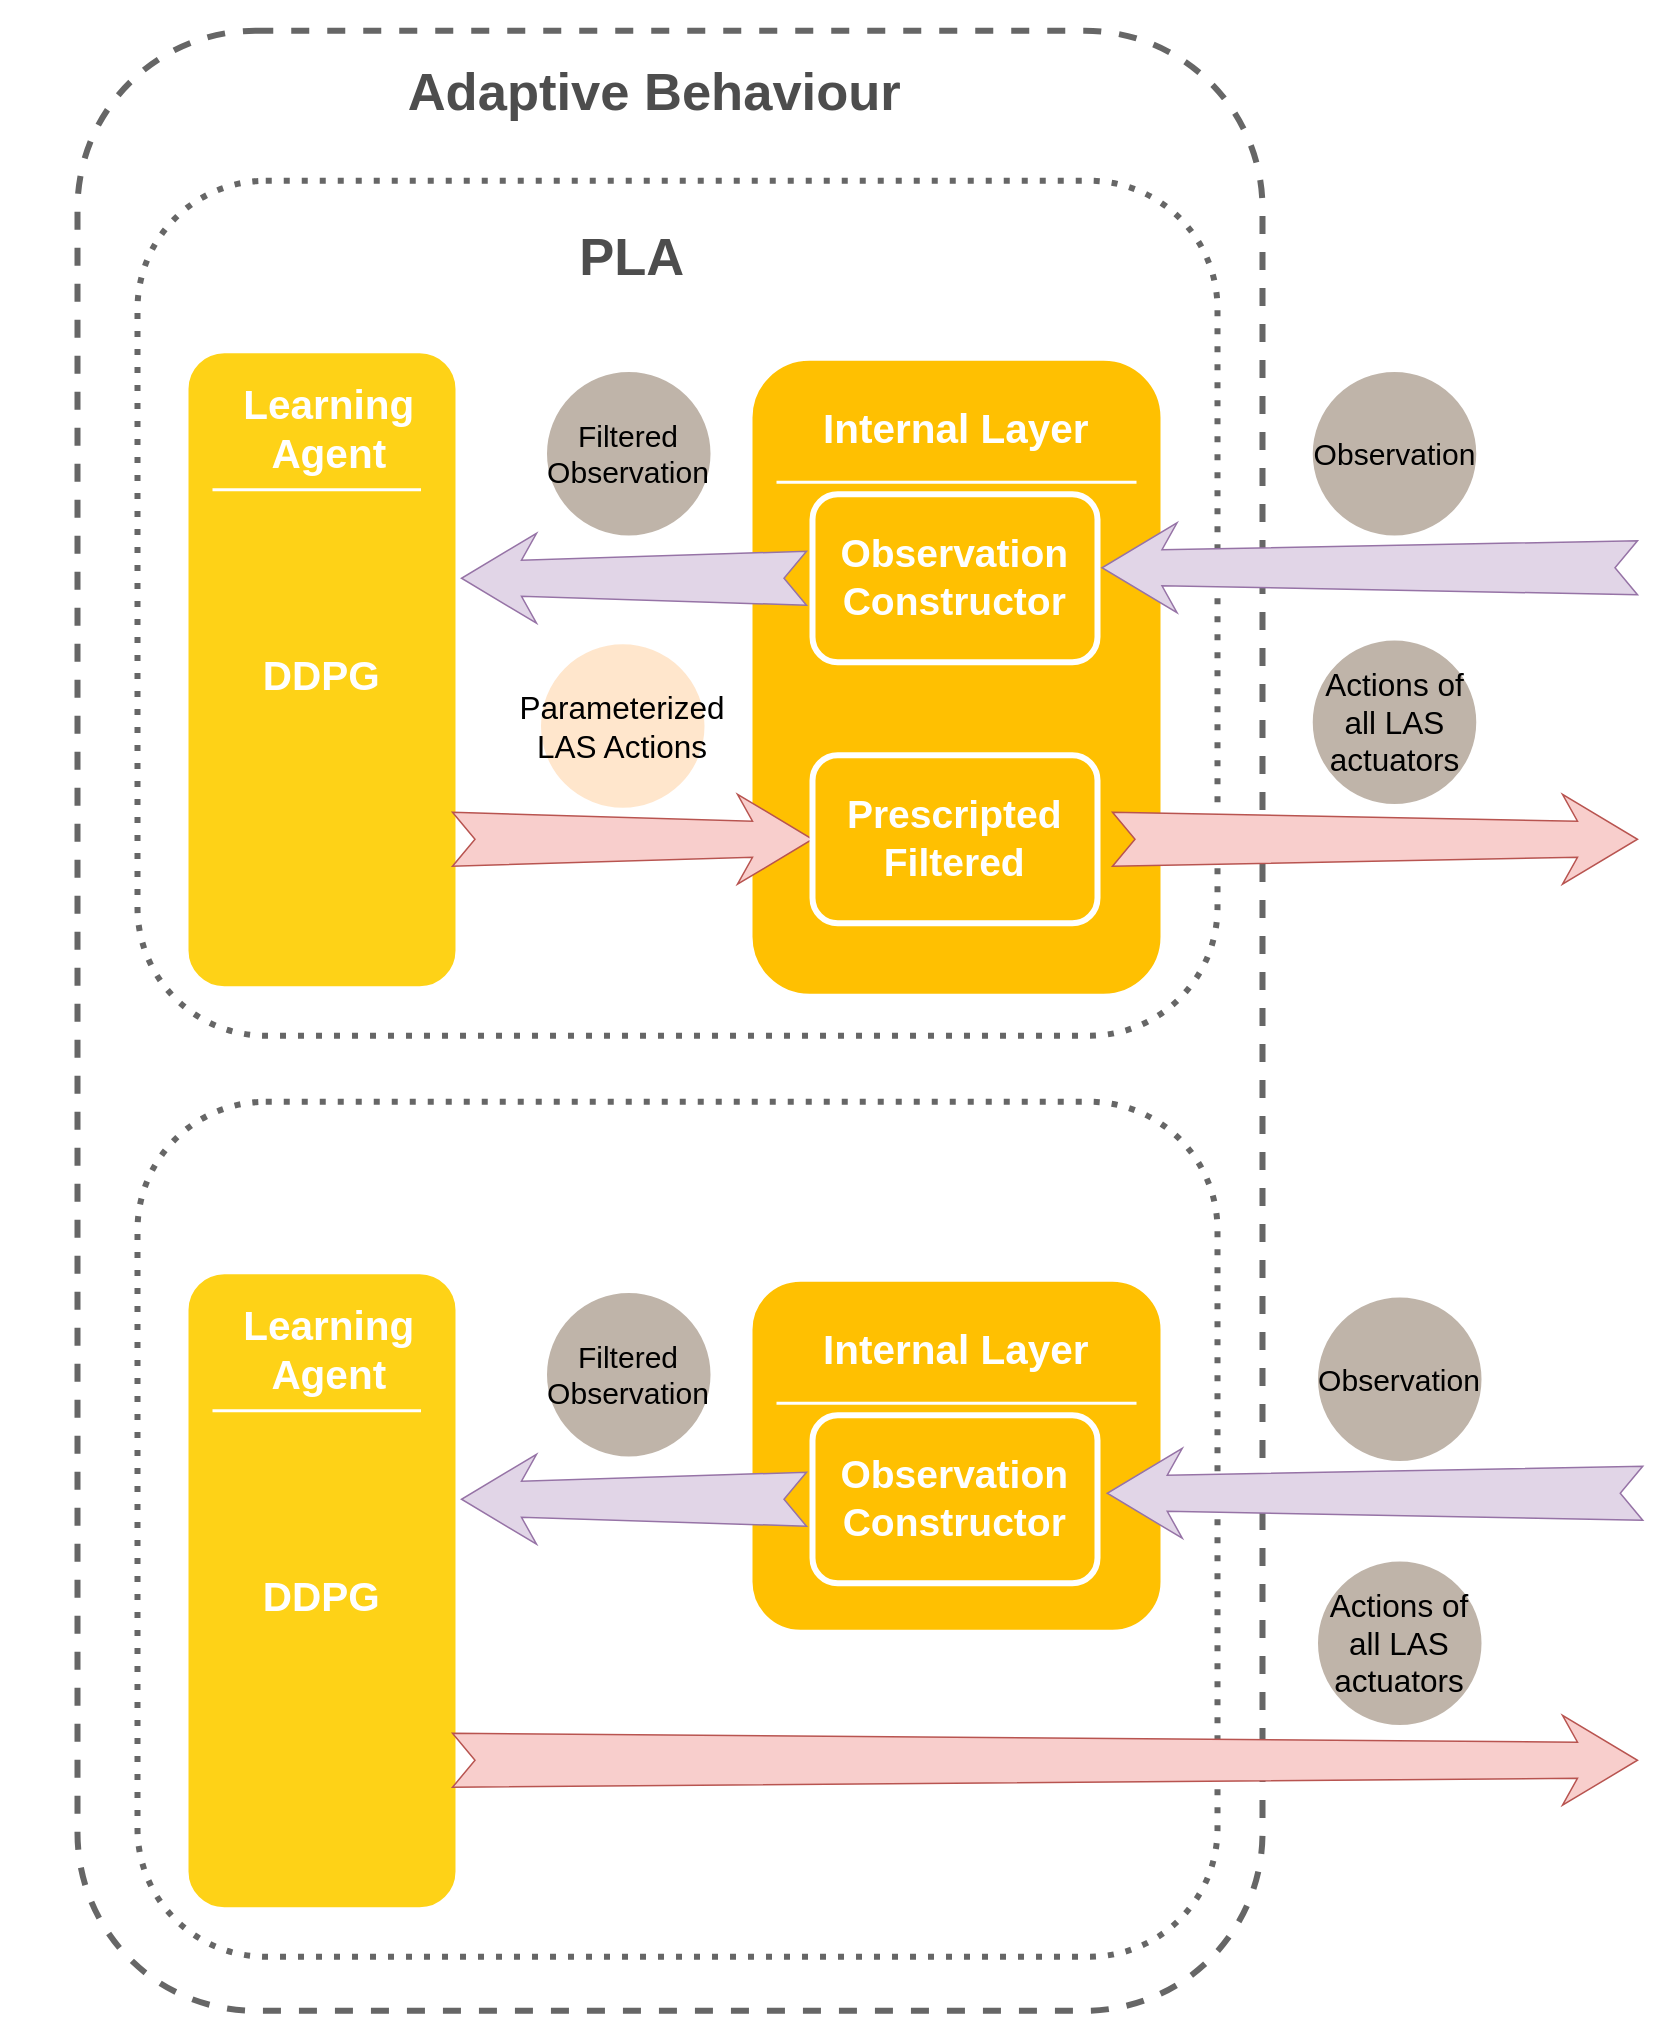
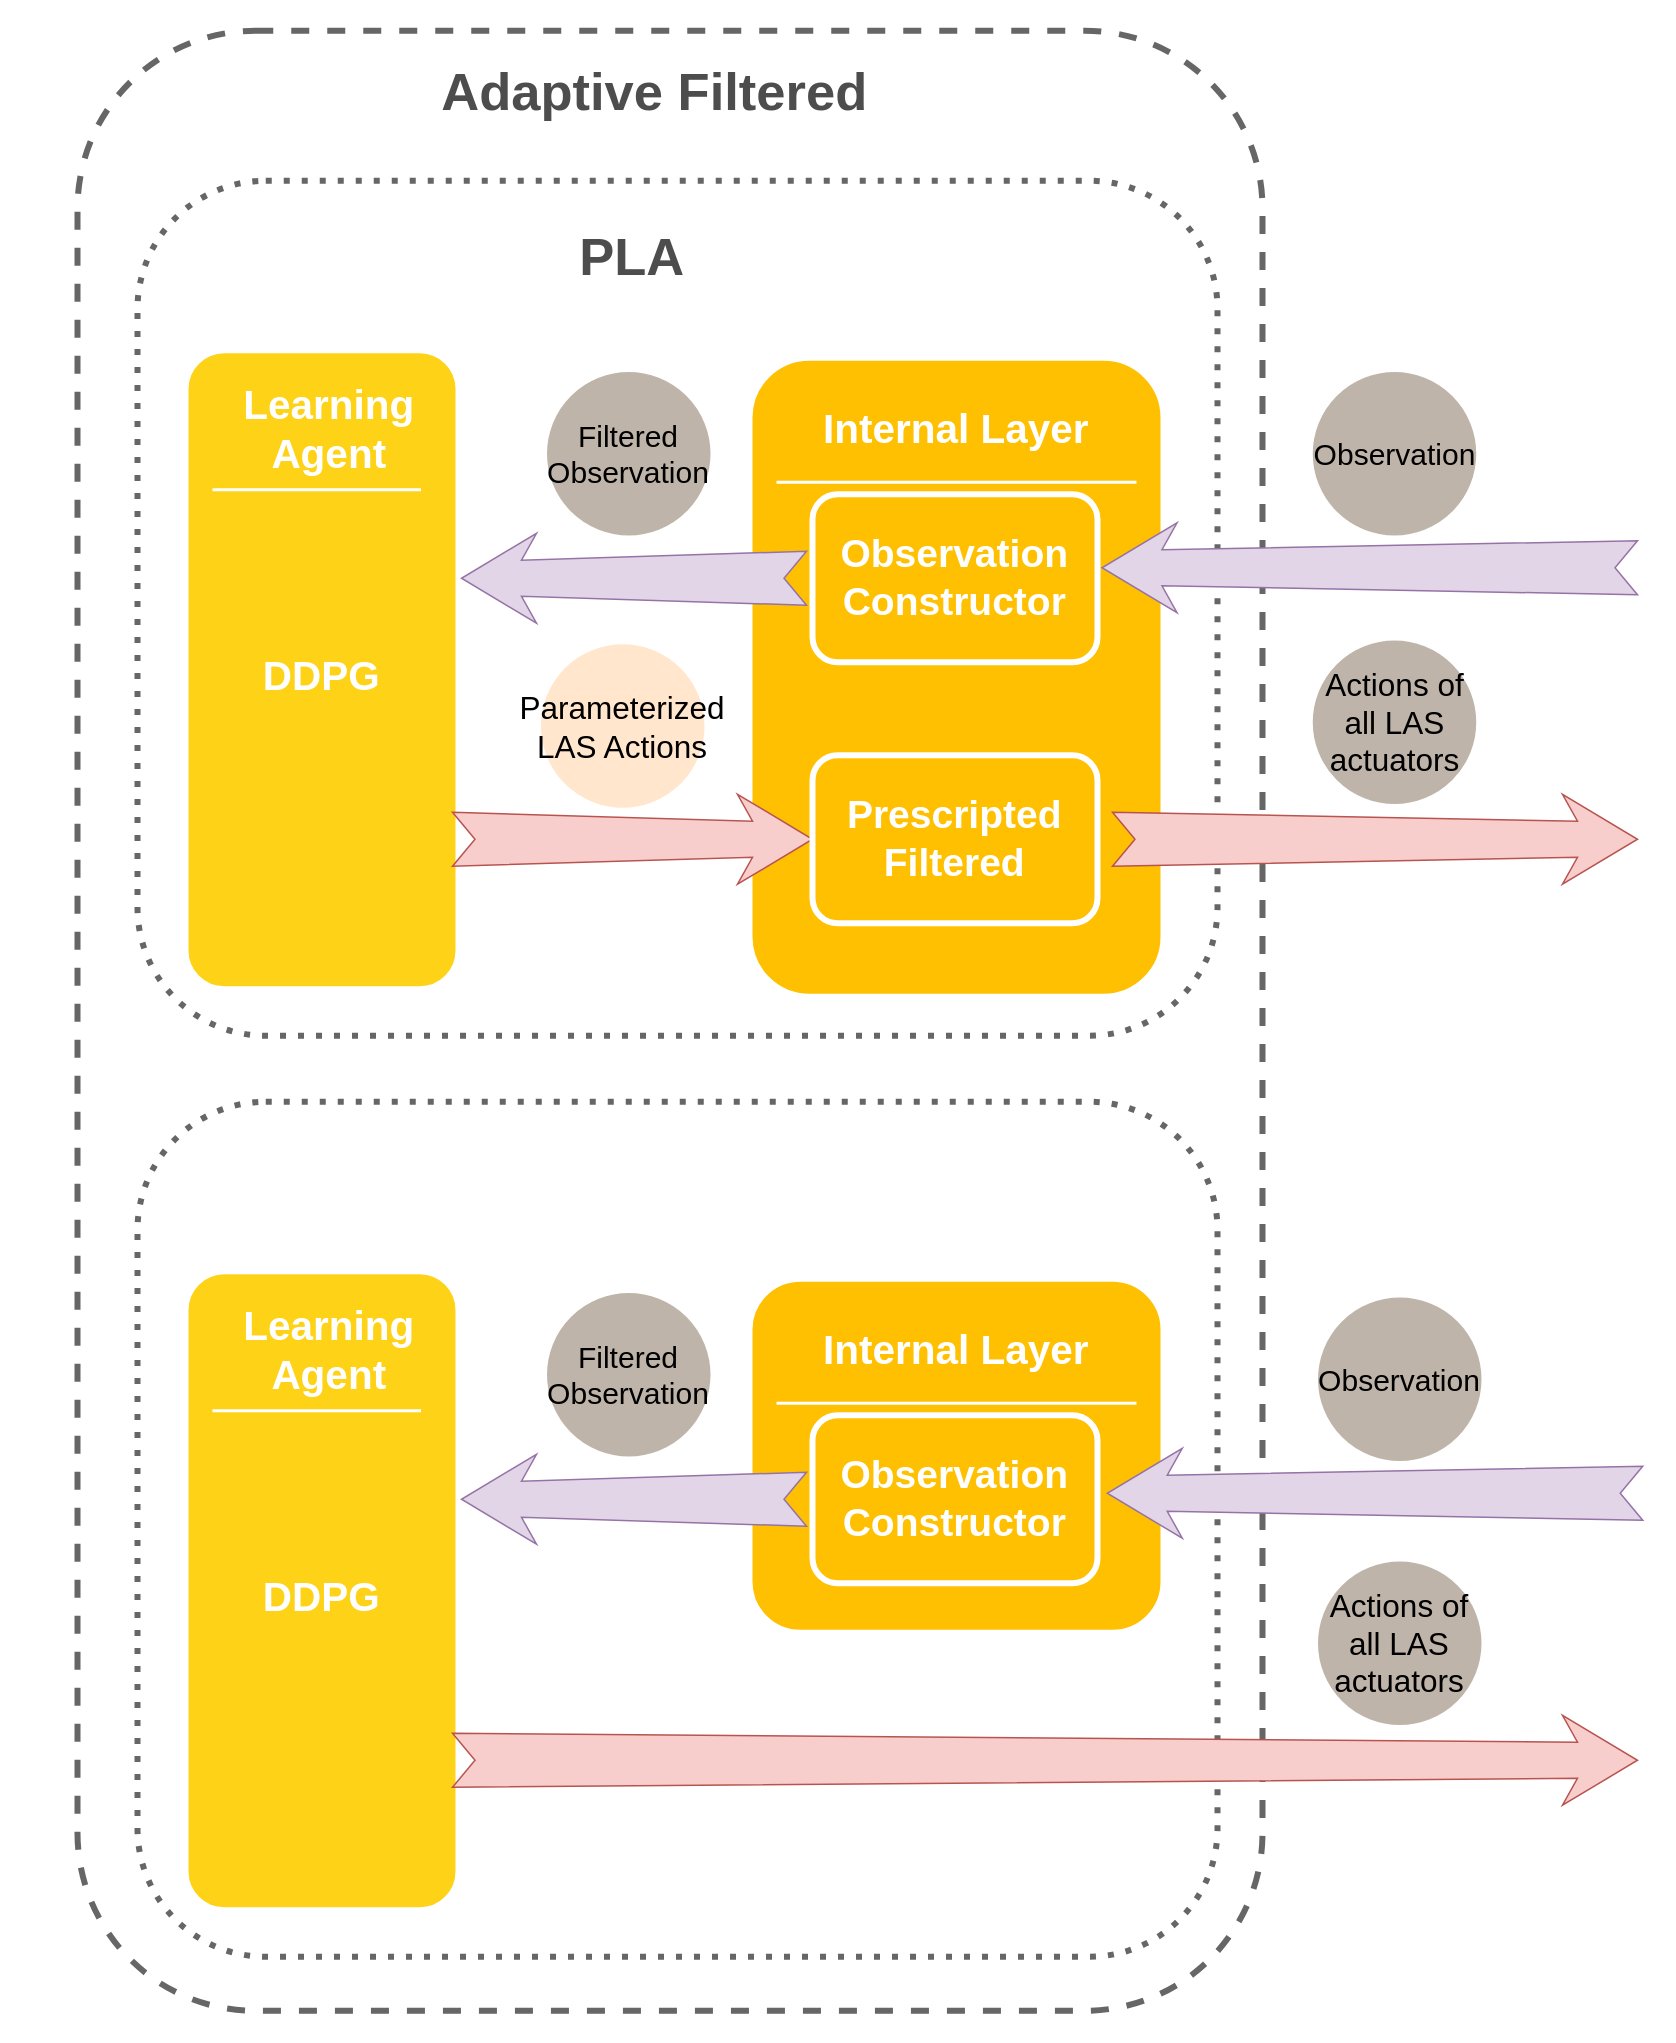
node "Adaptive Behaviour": label "Adaptive Behaviour" -> "Adaptive Filtered"
